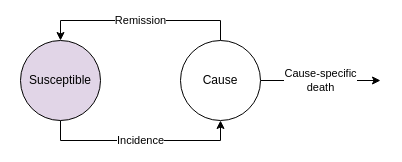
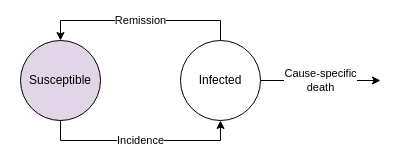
node "Cause": label "Cause" -> "Infected"
